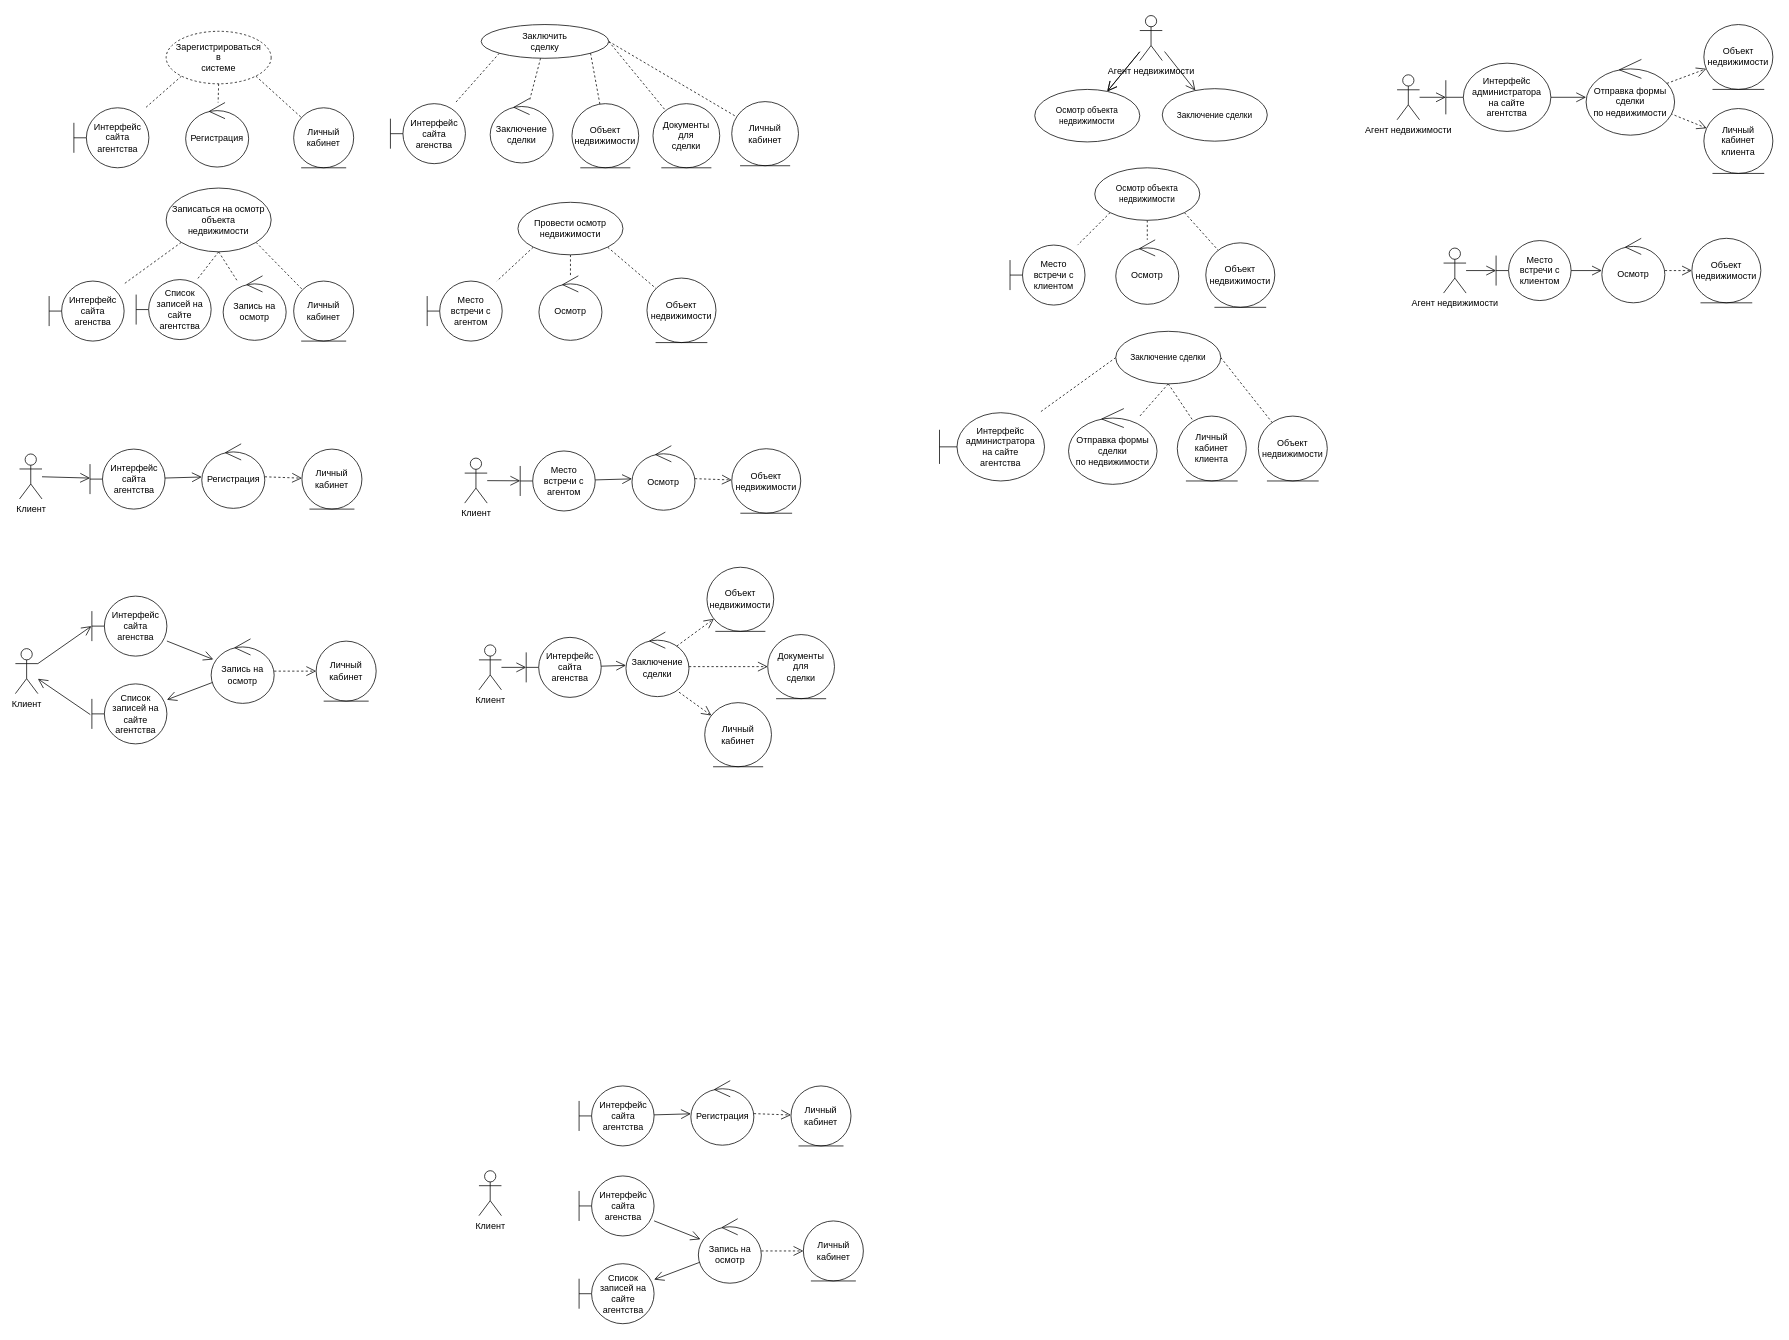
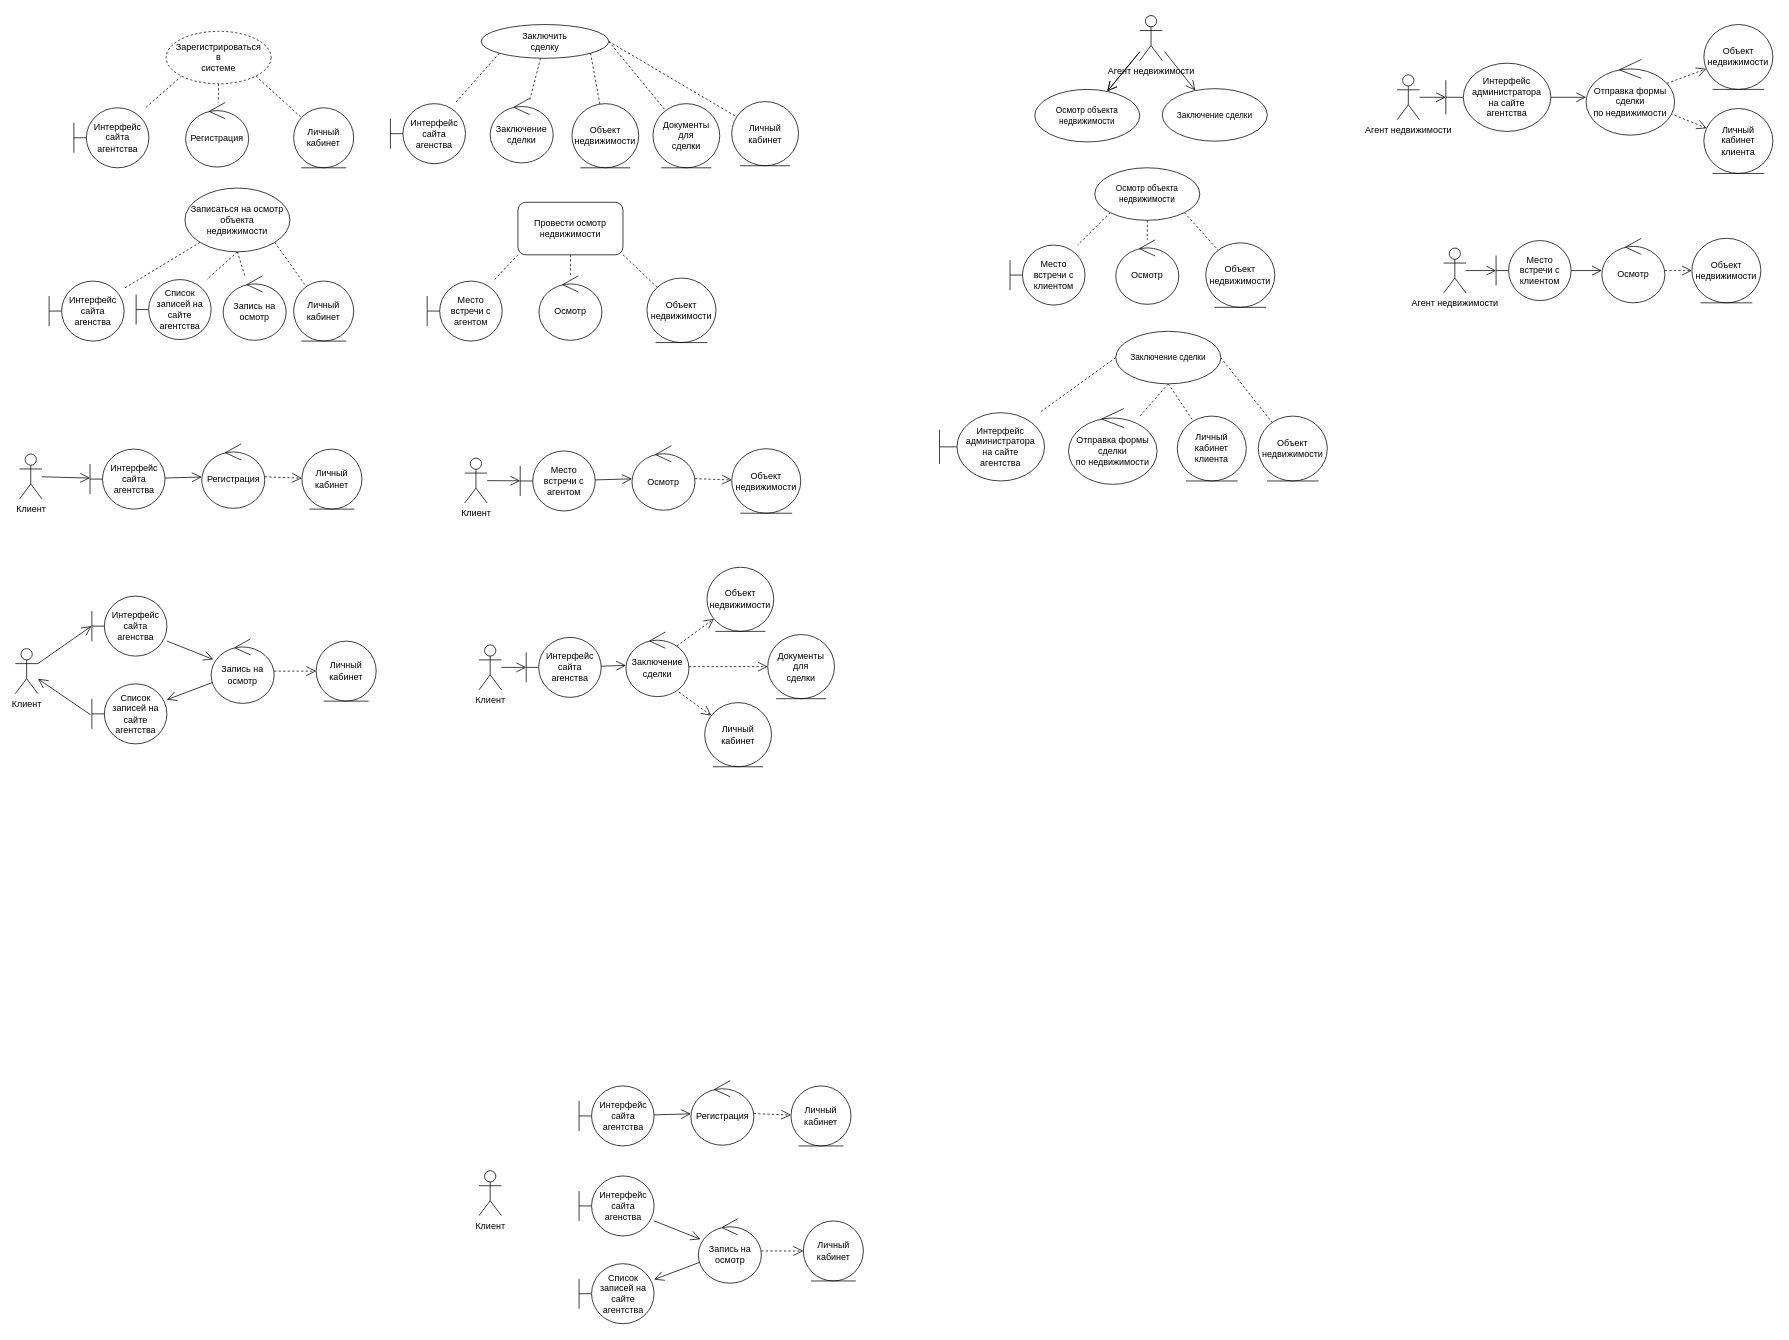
node "Записаться на осмотр объекта недвижимости": moved (219, 220) -> (237, 220)
node "Провести осмотр недвижимости": shape ellipse -> rounded rectangle
